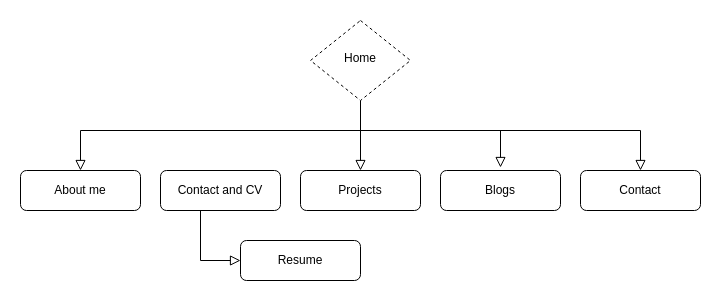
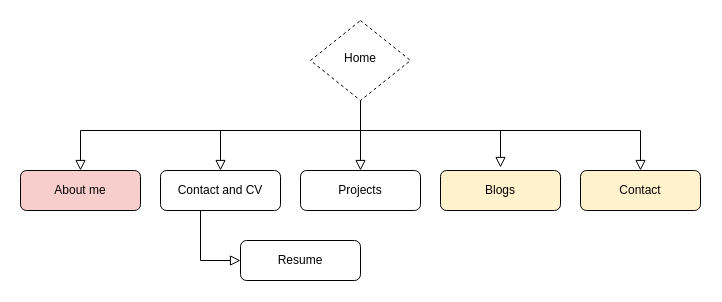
edge "Home" -> "Contact and CV": added
node "About me": fillcolor #ffffff -> #f8cecc
node "Blogs": fillcolor #ffffff -> #fff2cc
node "Contact": fillcolor #ffffff -> #fff2cc
